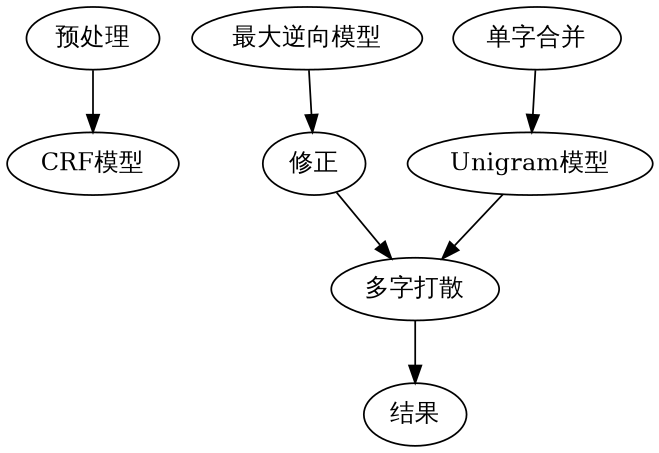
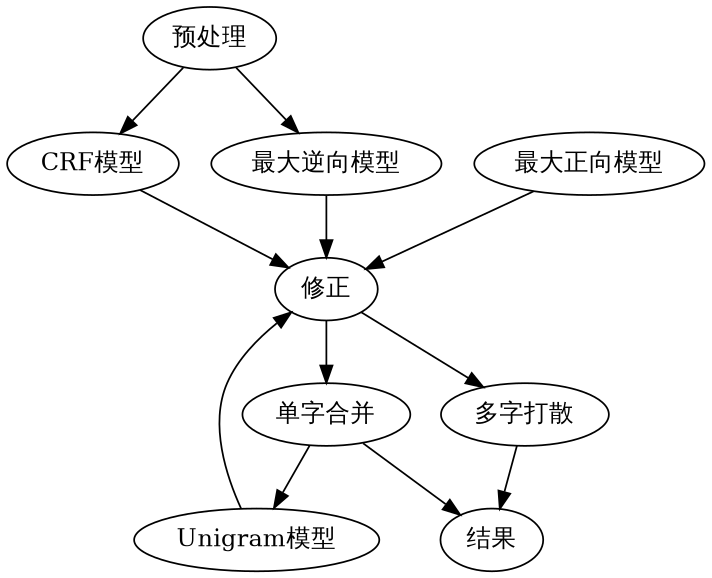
edge "预处理" -> "最大逆向模型": added
node "最大正向模型": added
edge "Unigram模型" -> "多字打散": now "Unigram模型" -> "修正"
edge "CRF模型" -> "修正": added
edge "修正" -> "单字合并": added
edge "单字合并" -> "结果": added
